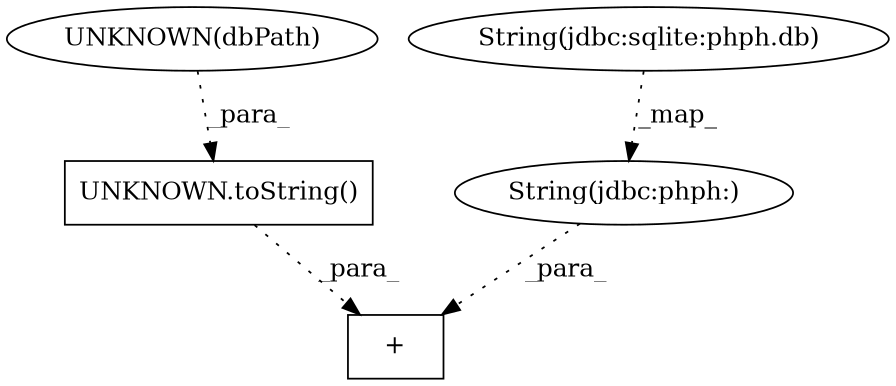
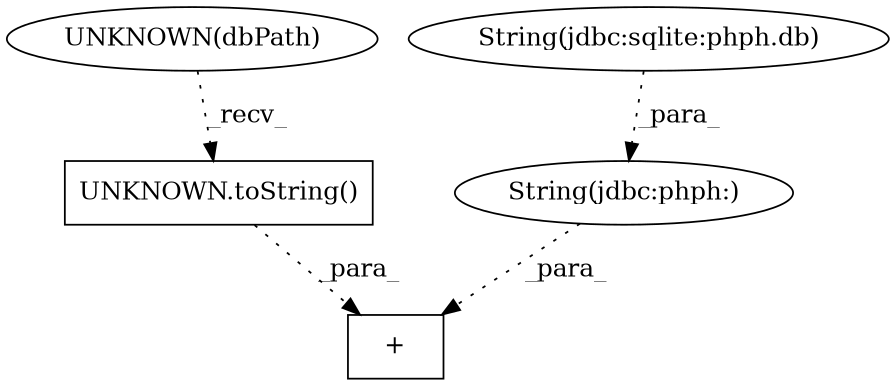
edge "UNKNOWN(dbPath)" -> "UNKNOWN.toString()": label "_para_" -> "_recv_"
edge "String(jdbc:sqlite:phph.db)" -> "String(jdbc:phph:)": label "_map_" -> "_para_"
